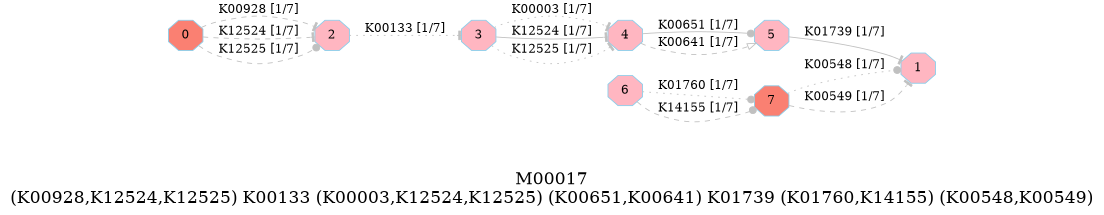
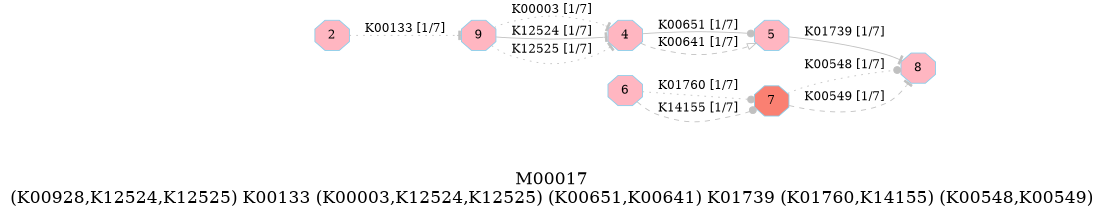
node "0": removed
node "3": label "3" -> "9"
node "1": label "1" -> "8"
